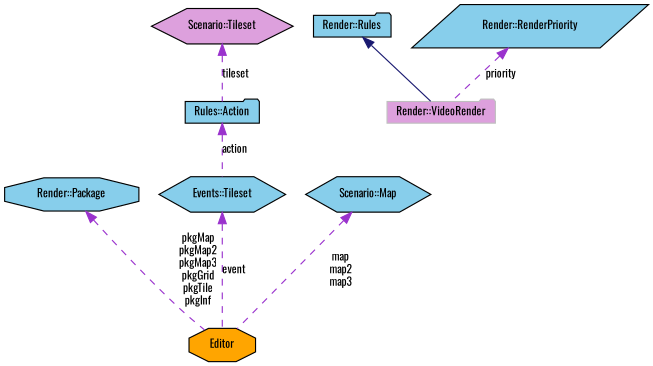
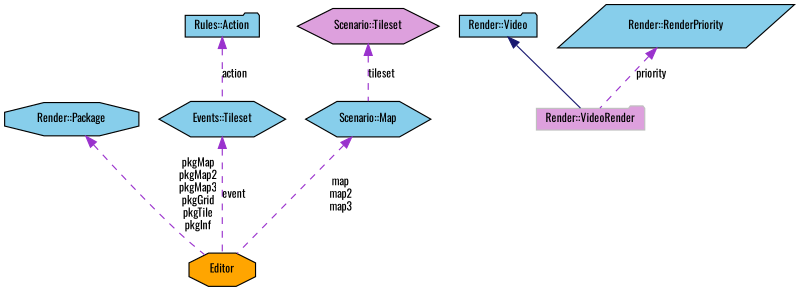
node "Render::Rules": label "Render::Rules" -> "Render::Video"
edge "Rules::Action" -> "Scenario::Tileset": now "Scenario::Map" -> "Scenario::Tileset"
